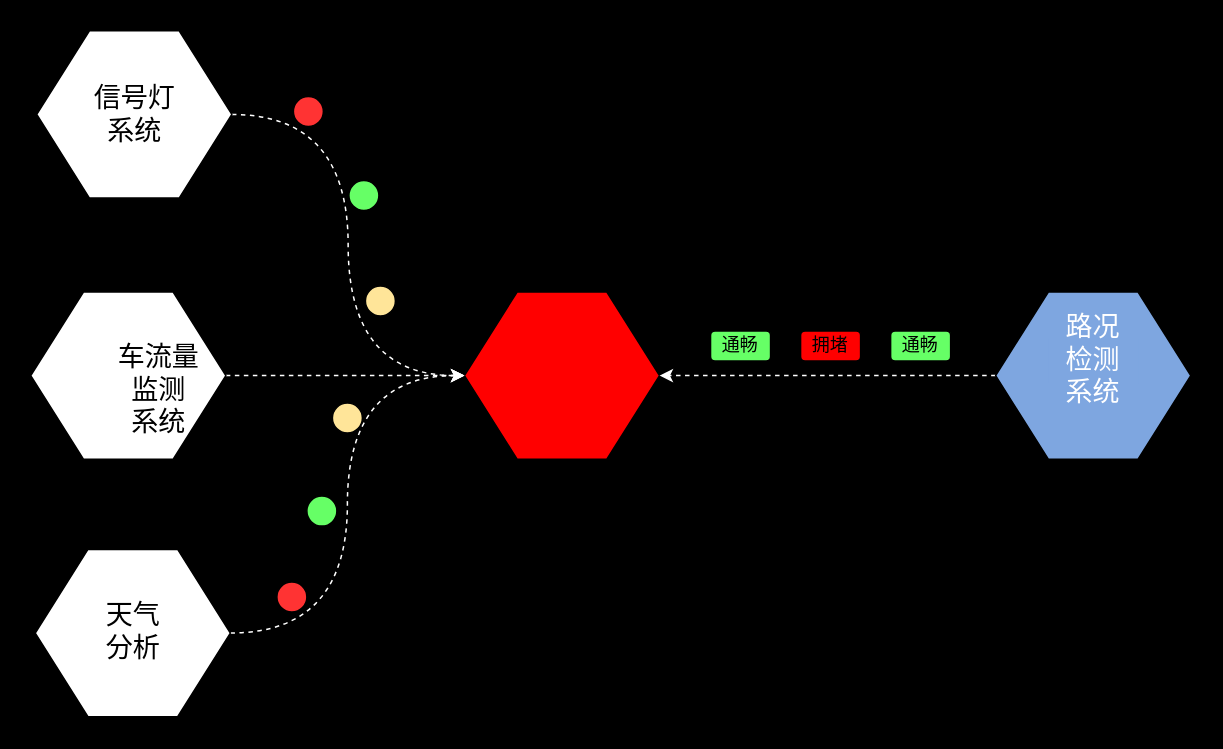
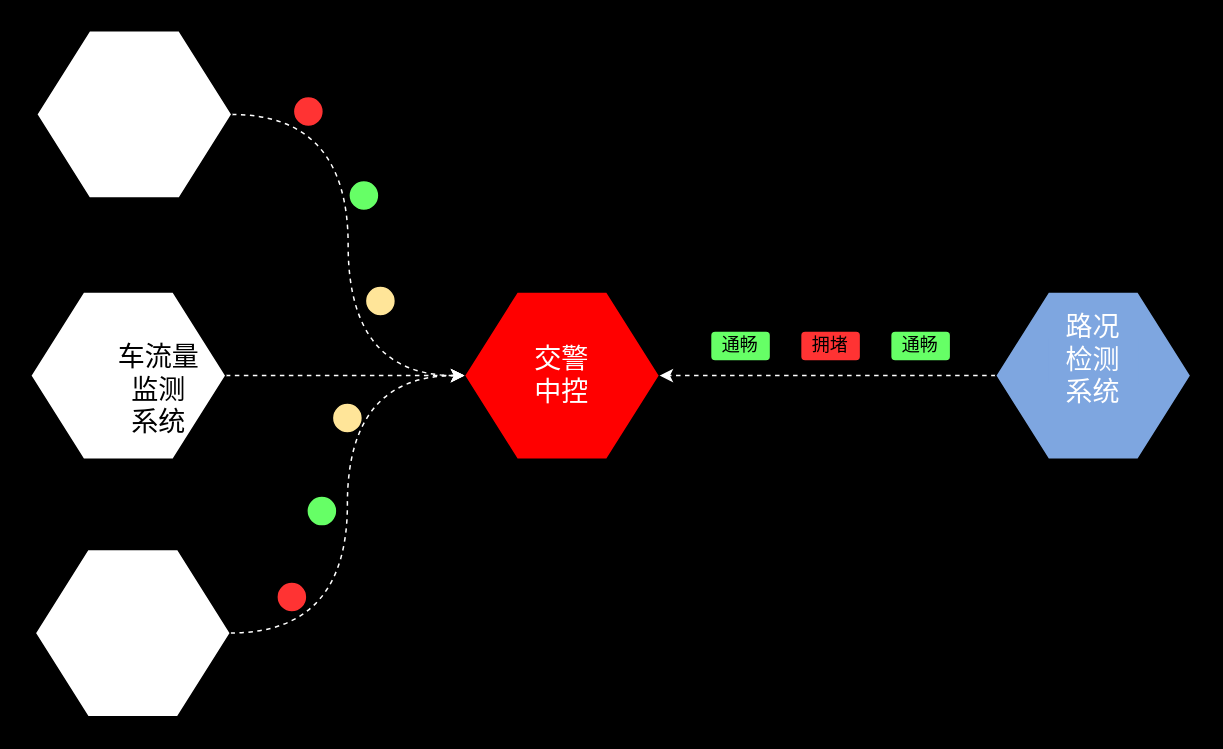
node "信号灯 系统": removed
node "拥堵": fillcolor #ff0000 -> #ff3333
node "交警 中控": added
node "天气 分析": removed
